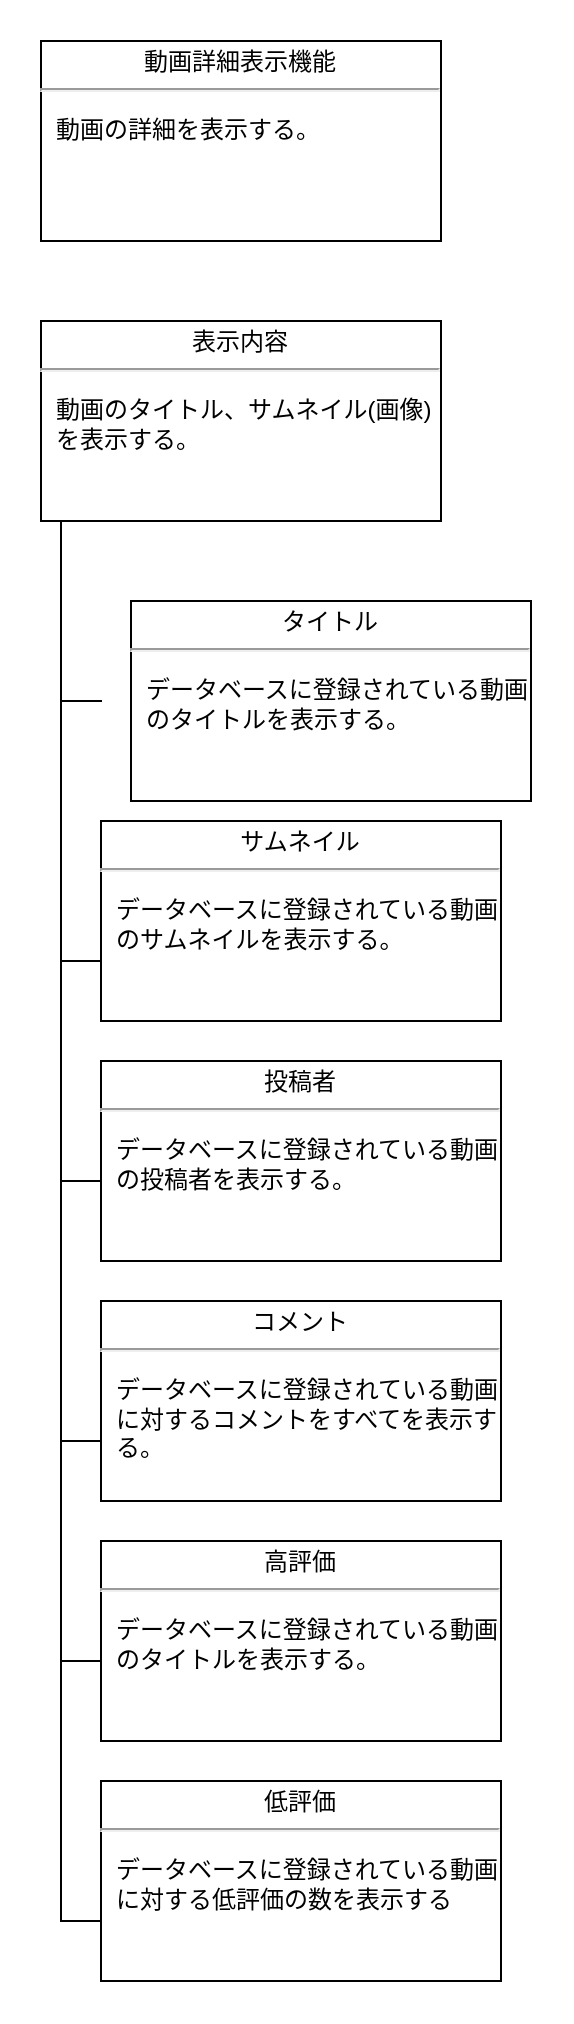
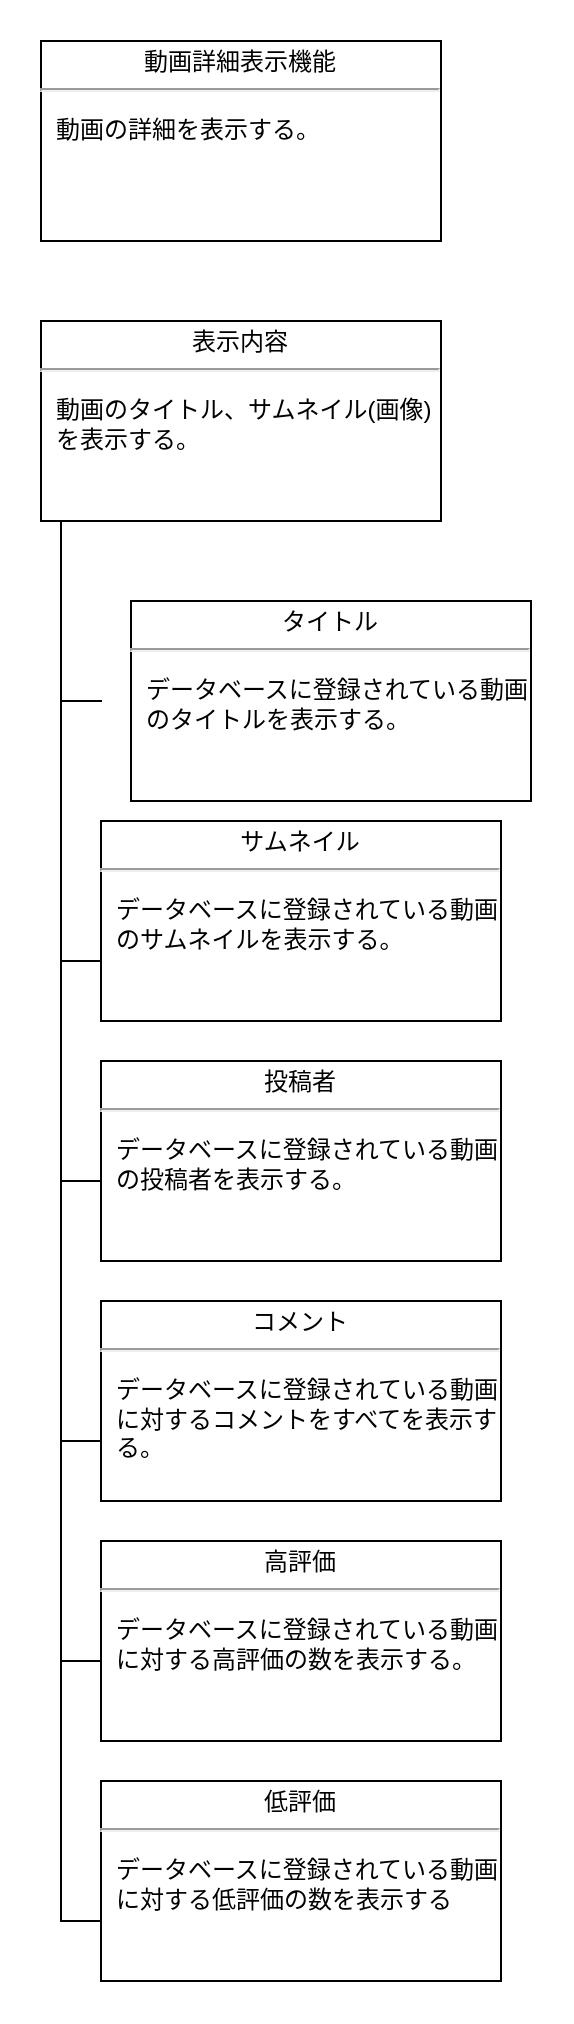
node "高評価 データベースに登録されている動画のタイトルを表示する。": label "高評価 データベースに登録されている動画のタイトルを表示する。" -> "高評価 データベースに登録されている動画に対する高評価の数を表示する。"
